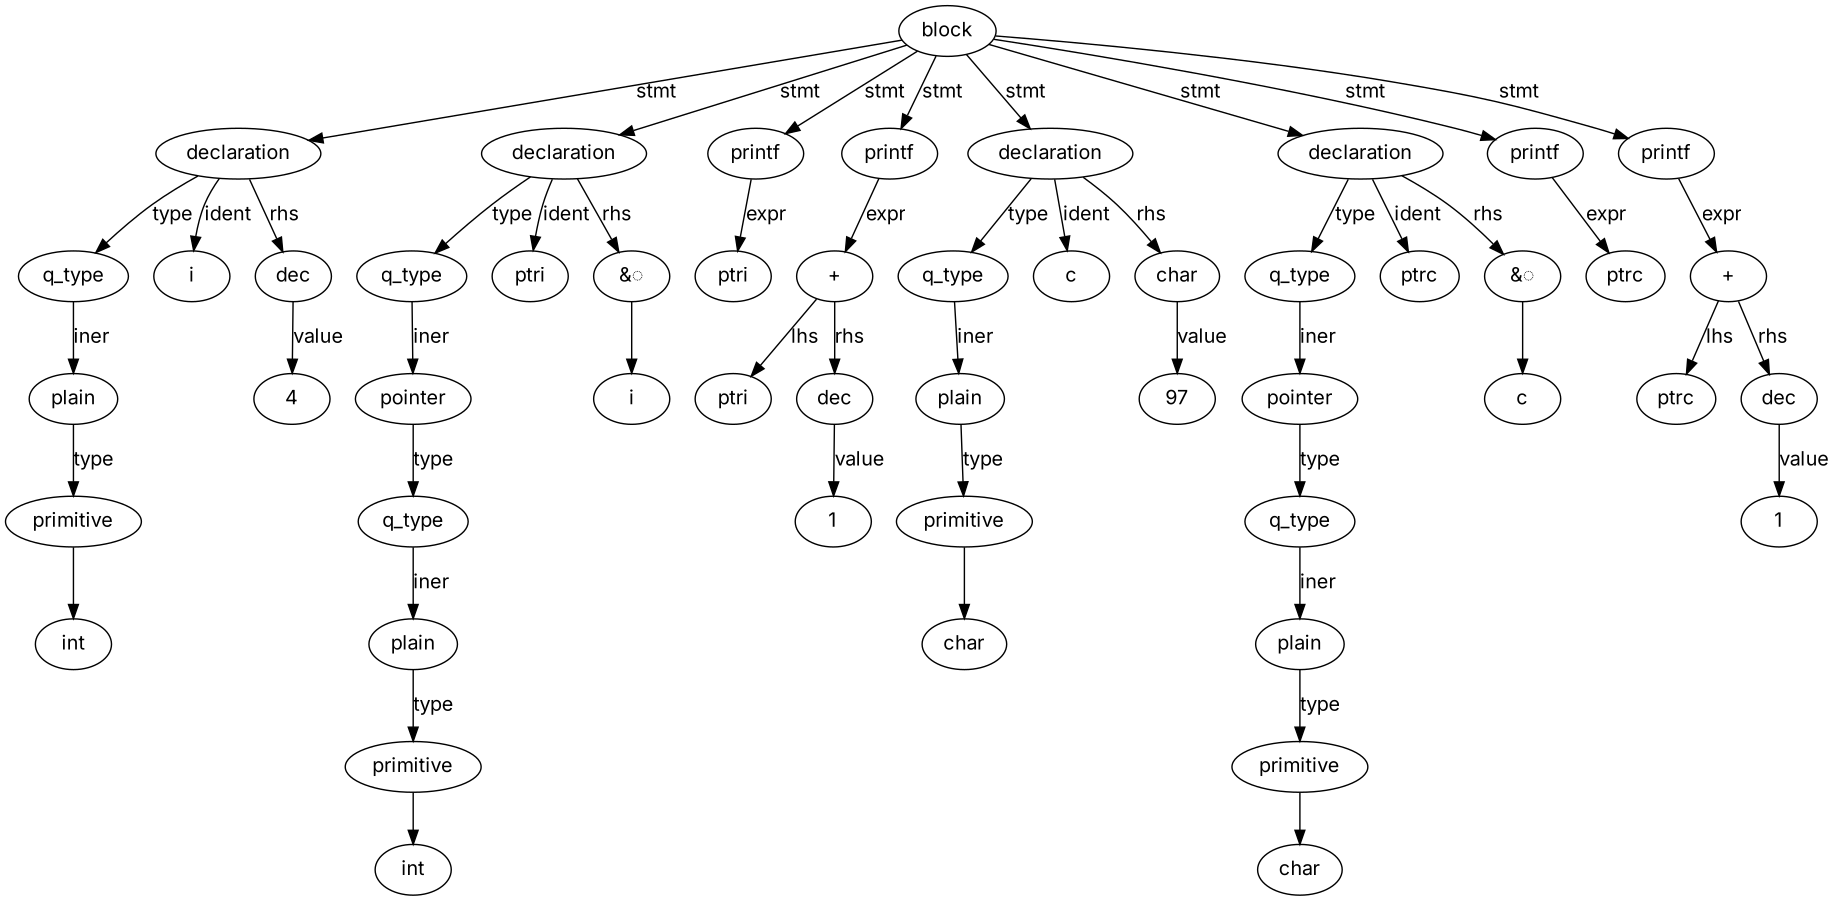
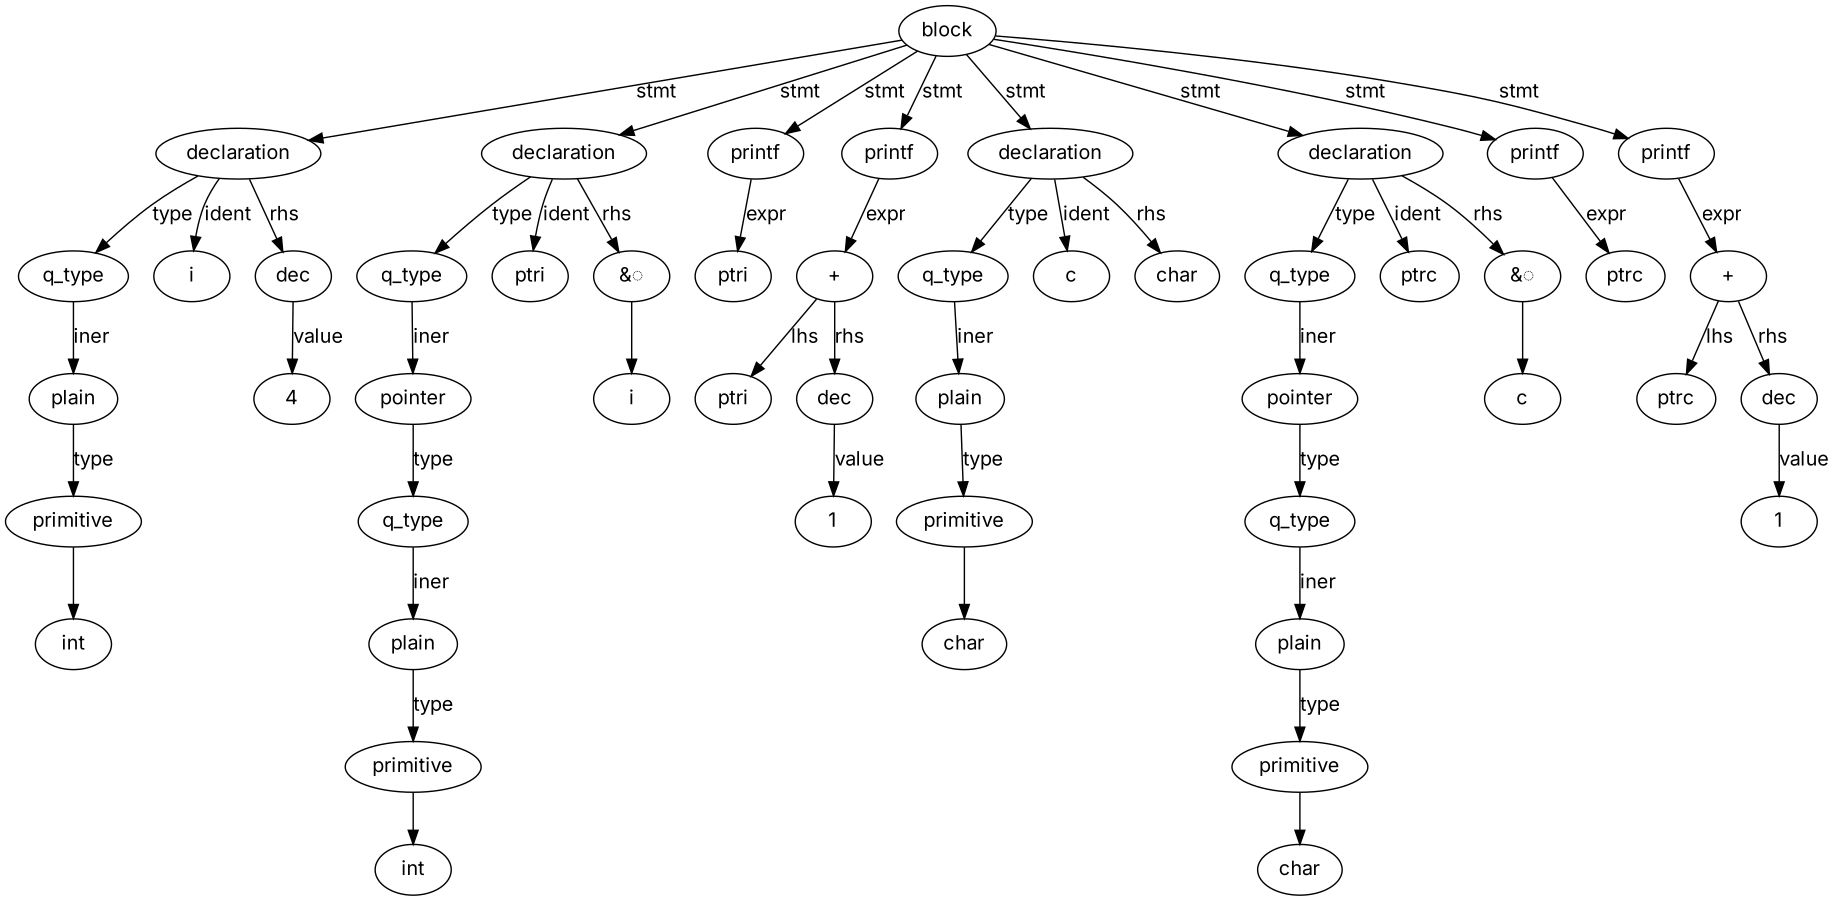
node "97": removed
